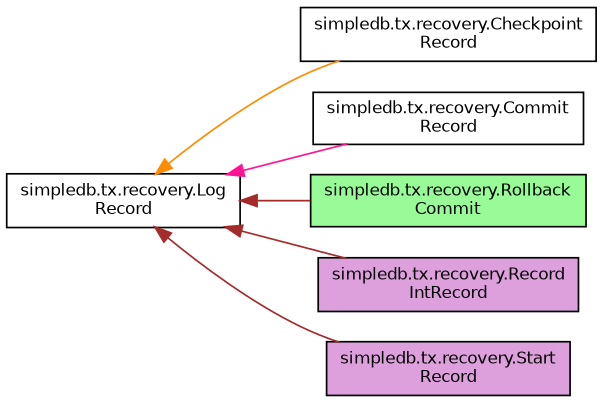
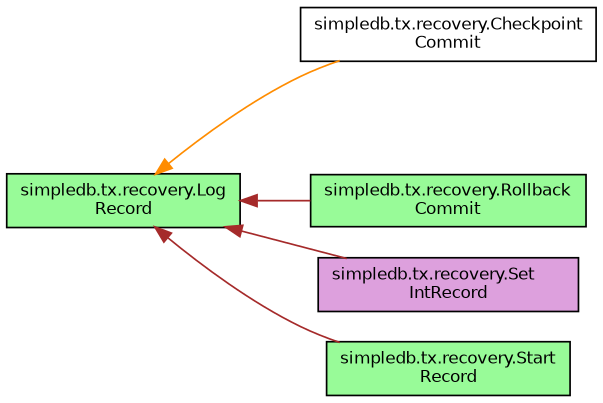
node "simpledb.tx.recovery.Checkpoint Record": label "simpledb.tx.recovery.Checkpoint Record" -> "simpledb.tx.recovery.Checkpoint Commit"
node "simpledb.tx.recovery.Commit Record": removed
node "simpledb.tx.recovery.Log Record": fillcolor white -> palegreen
node "simpledb.tx.recovery.Record IntRecord": label "simpledb.tx.recovery.Record IntRecord" -> "simpledb.tx.recovery.Set IntRecord"
node "simpledb.tx.recovery.Start Record": fillcolor plum -> palegreen
